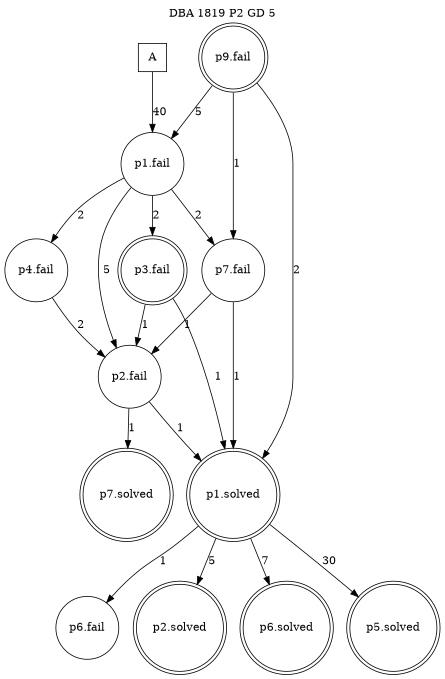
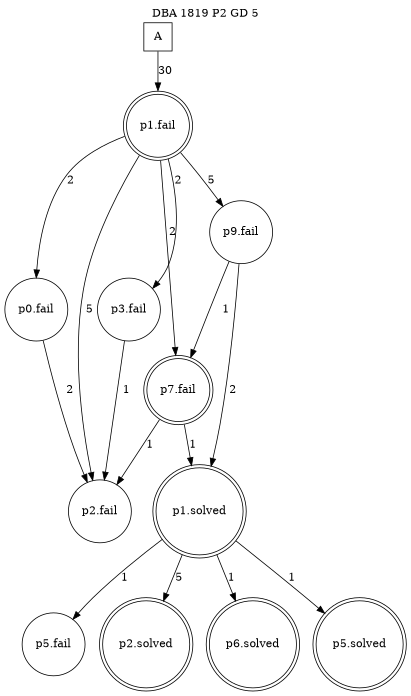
node "p9.fail": shape doublecircle -> circle
edge "p9.fail" -> "p1.fail": reversed
edge "A" -> "p1.fail": label "40" -> "30"
node "p1.fail": shape circle -> doublecircle
node "p4.fail": label "p4.fail" -> "p0.fail"
node "p3.fail": shape doublecircle -> circle
node "p7.fail": shape circle -> doublecircle
edge "p3.fail" -> "p1.solved": removed, label "1"
edge "p2.fail" -> "p1.solved": removed, label "1"
node "p7.solved": removed
edge "p1.solved" -> "p6.solved": label "7" -> "1"
edge "p1.solved" -> "p5.solved": label "30" -> "1"
node "p6.fail": label "p6.fail" -> "p5.fail"
